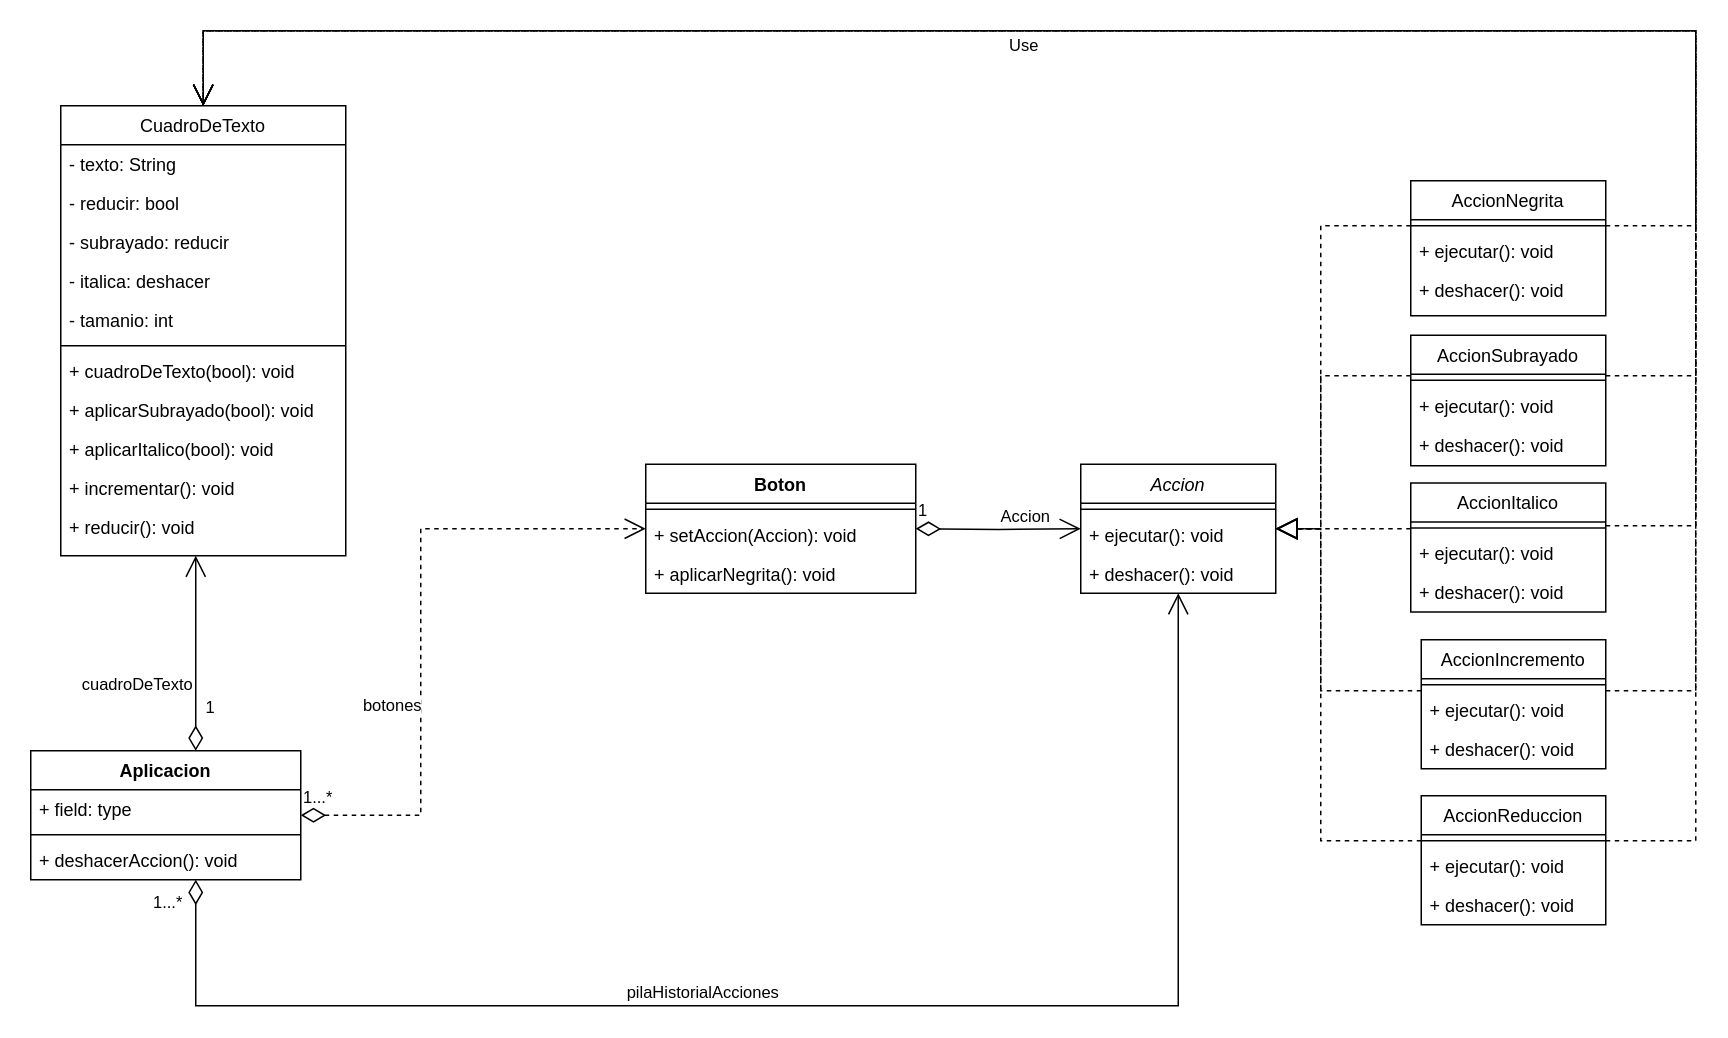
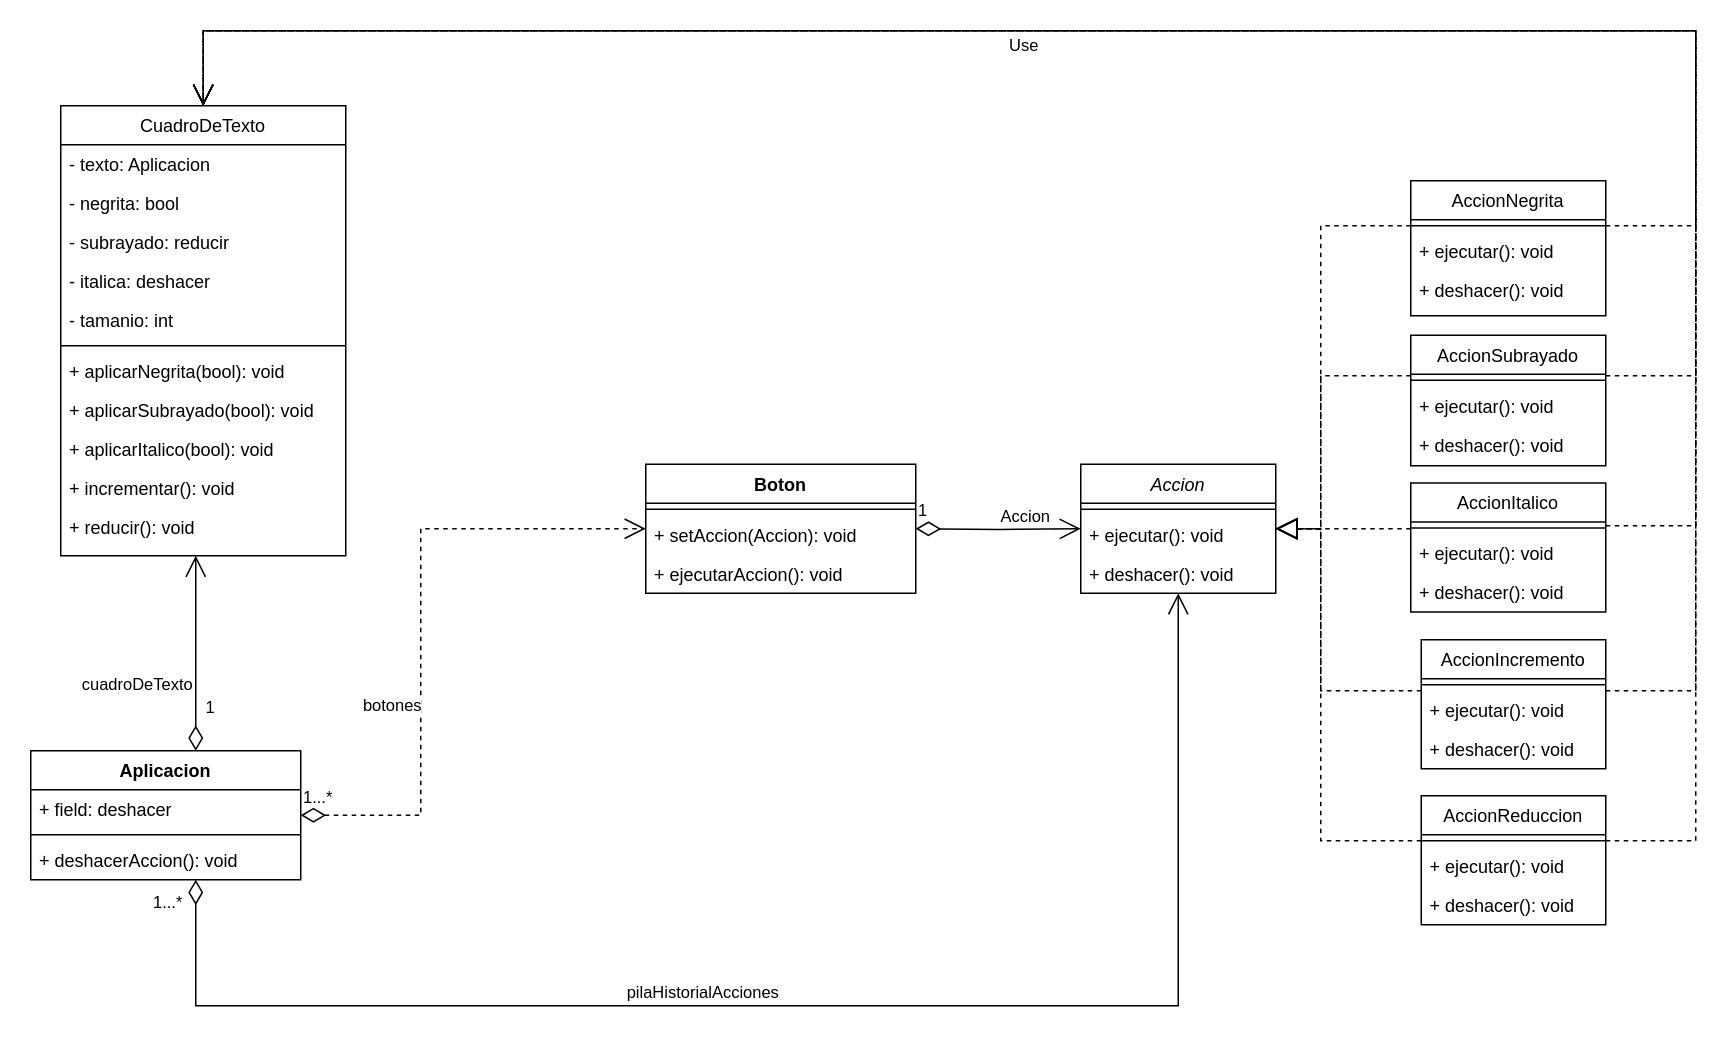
node "- texto: String": label "- texto: String" -> "- texto: Aplicacion"
node "- reducir: bool": label "- reducir: bool" -> "- negrita: bool"
node "+ cuadroDeTexto(bool): void": label "+ cuadroDeTexto(bool): void" -> "+ aplicarNegrita(bool): void"
node "+ aplicarNegrita(): void": label "+ aplicarNegrita(): void" -> "+ ejecutarAccion(): void"
node "+ field: type": label "+ field: type" -> "+ field: deshacer"
